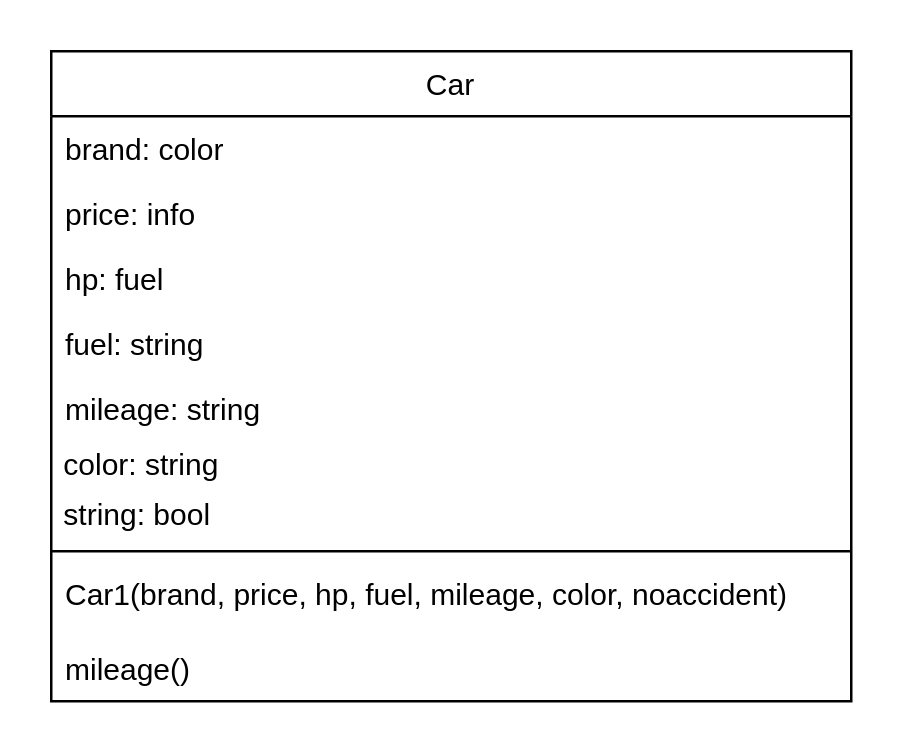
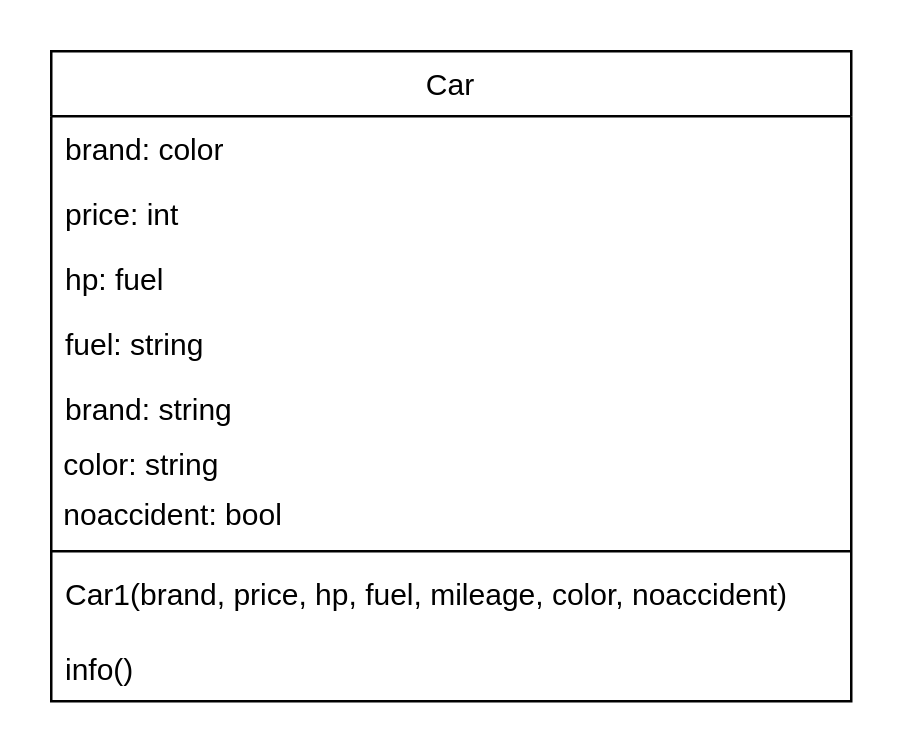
node "price: info": label "price: info" -> "price: int"
node "mileage: string": label "mileage: string" -> "brand: string"
node "string: bool": label "string: bool" -> "noaccident: bool"
node "mileage()": label "mileage()" -> "info()"
